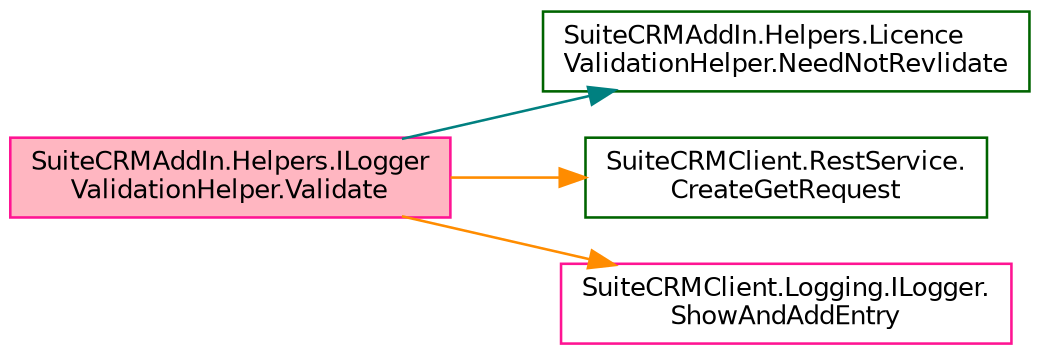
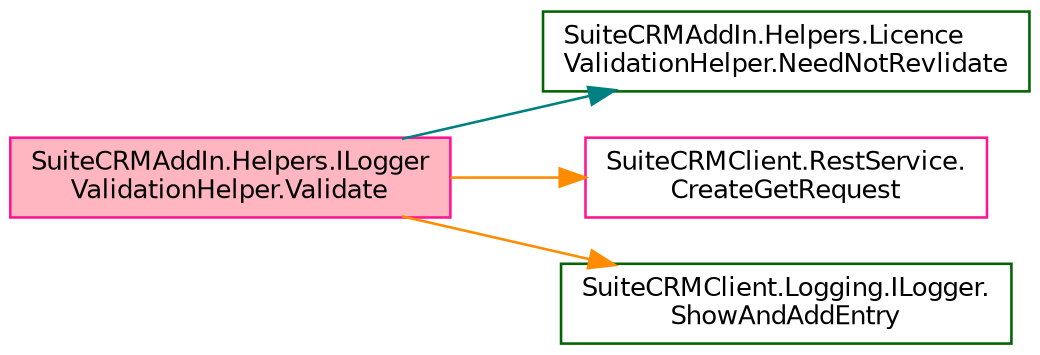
node "SuiteCRMClient.RestService. CreateGetRequest": color darkgreen -> deeppink
node "SuiteCRMClient.Logging.ILogger. ShowAndAddEntry": color deeppink -> darkgreen
